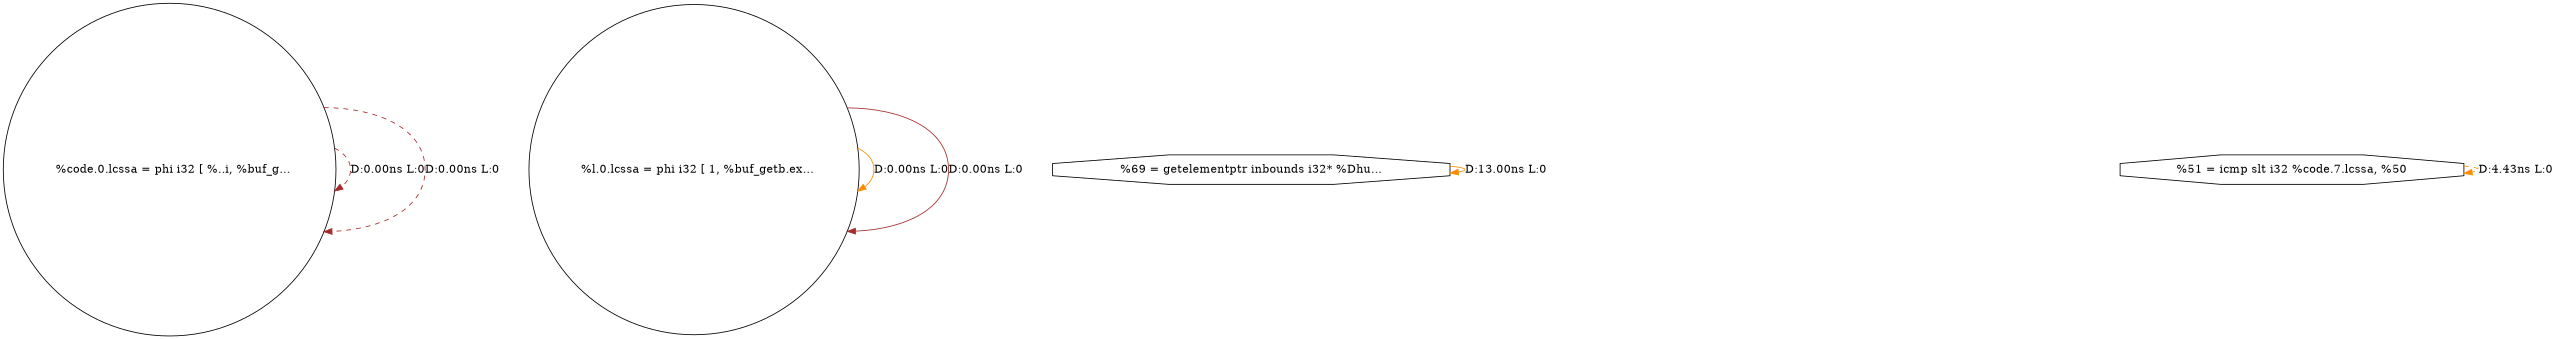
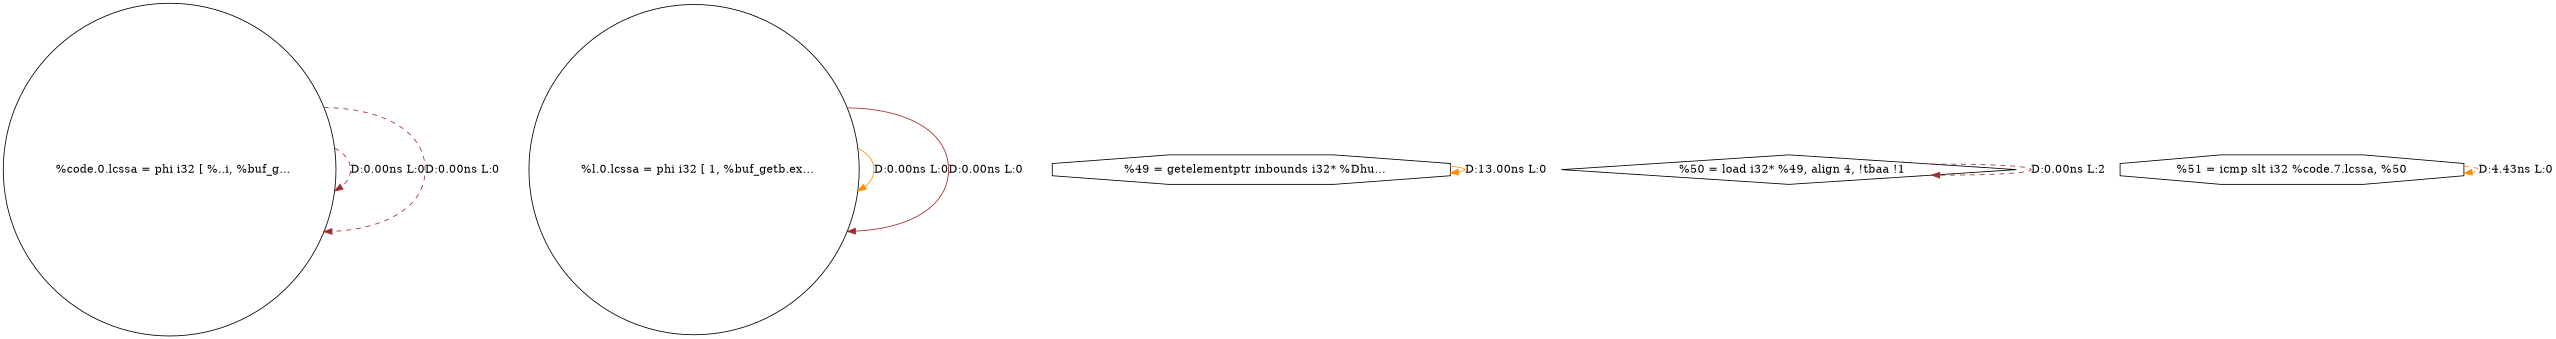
node "%69 = getelementptr inbounds i32* %Dhu...": label "%69 = getelementptr inbounds i32* %Dhu..." -> "%49 = getelementptr inbounds i32* %Dhu..."
node "%50 = load i32* %49, align 4, !tbaa !1": added
